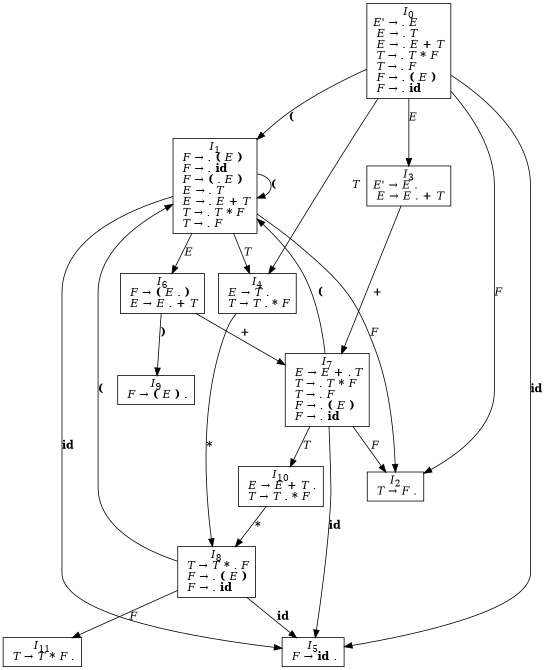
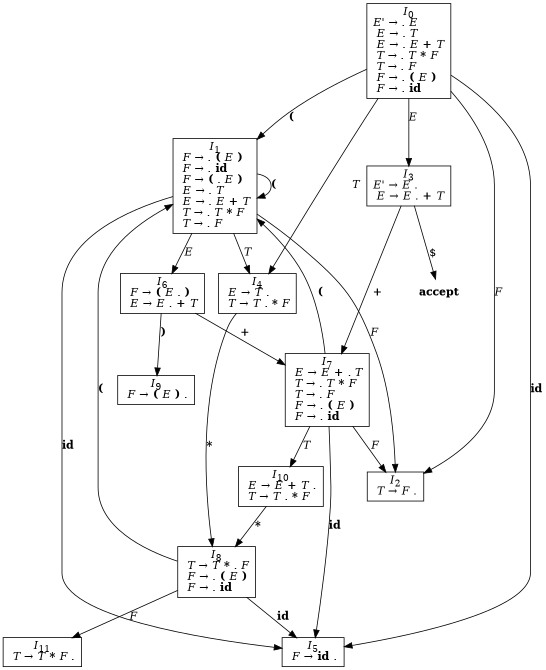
node "accept": added
